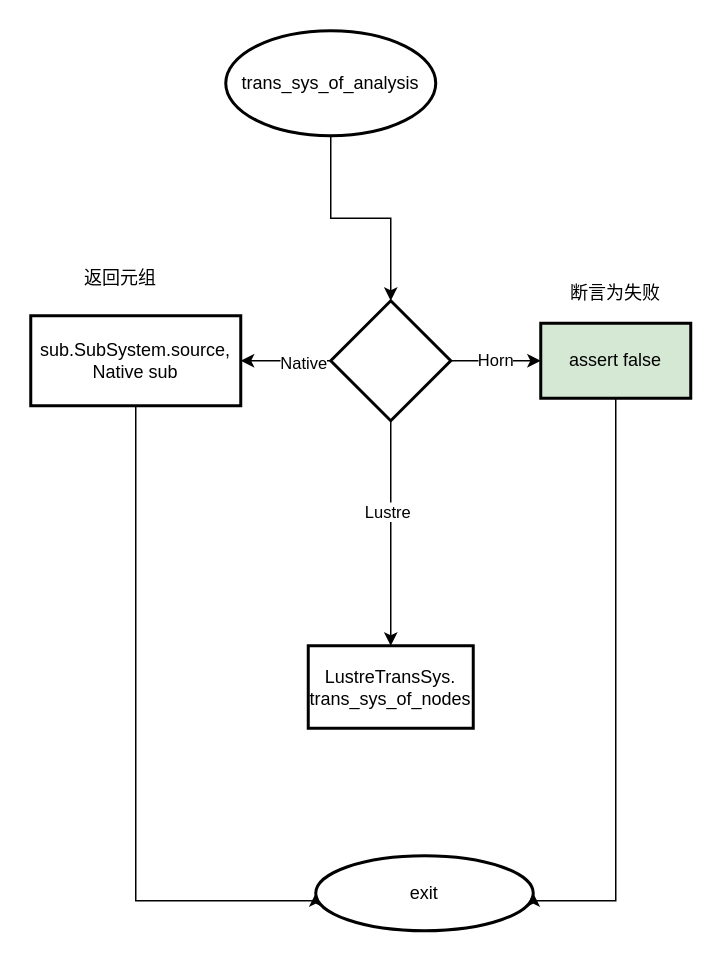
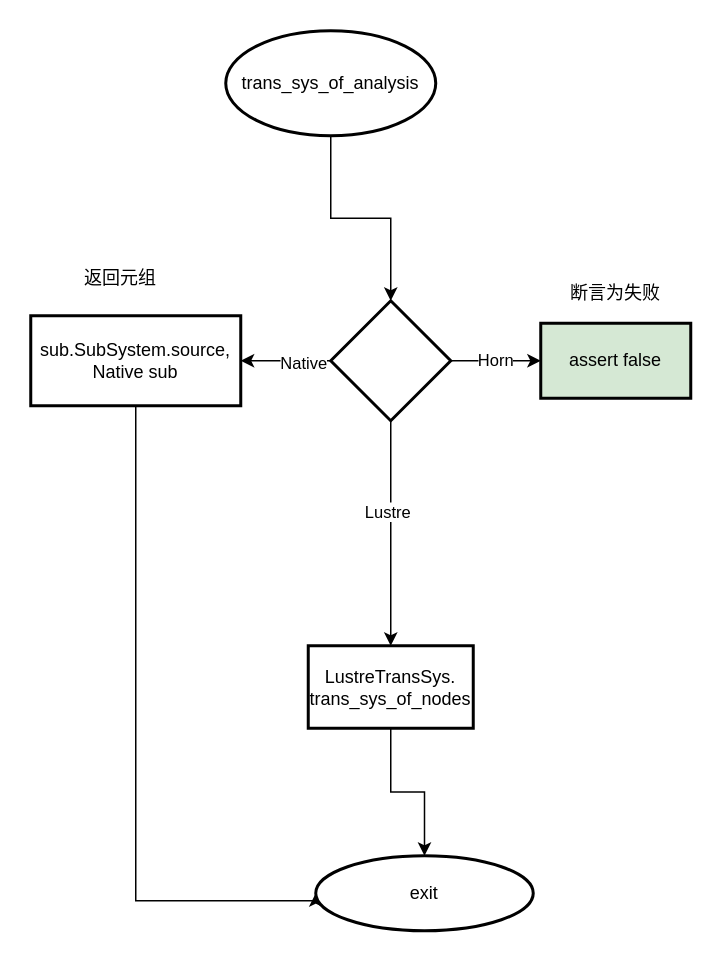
edge "assert false" -> "exit": removed
edge "LustreTransSys. trans_sys_of_nodes" -> "exit": added
